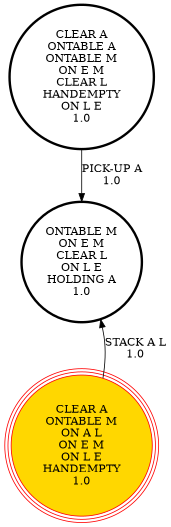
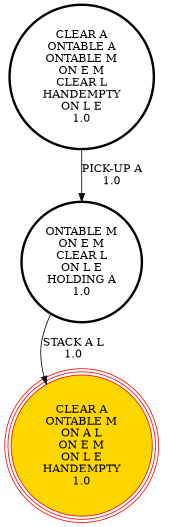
edge "CLEAR A ONTABLE M ON A L ON E M ON L E HANDEMPTY 1.0" -> "ONTABLE M ON E M CLEAR L ON L E HOLDING A 1.0": reversed
